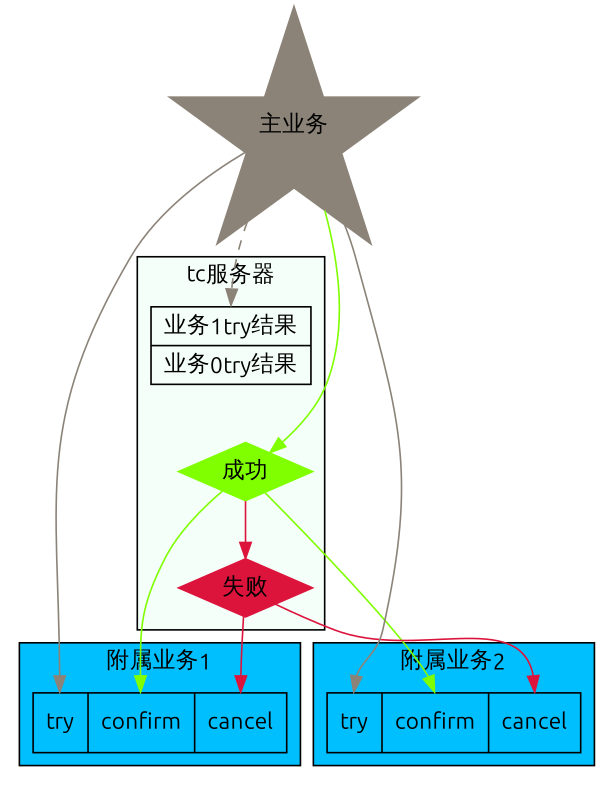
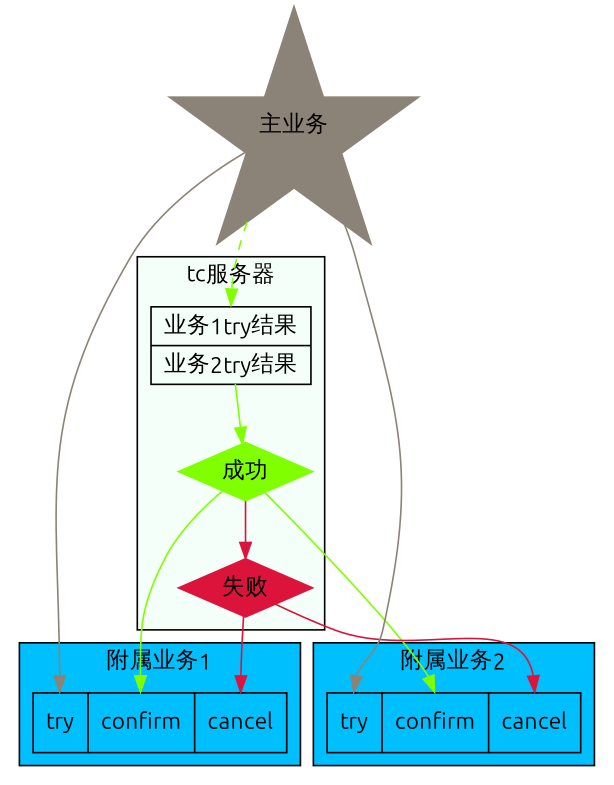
edge "主业务" -> "业务1try结果": color antiquewhite4 -> chartreuse
edge "主业务" -> "成功": now "业务1try结果" -> "成功"
node "业务1try结果": text "业务0try结果" -> "业务2try结果"
